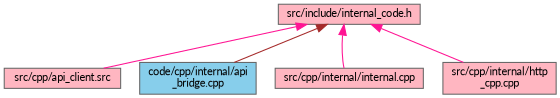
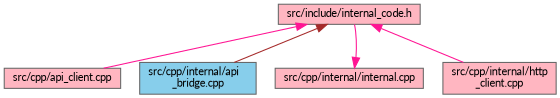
edge "src/cpp/internal/internal.cpp" -> "src/include/internal_code.h": reversed
node "src/cpp/api_client.src": label "src/cpp/api_client.src" -> "src/cpp/api_client.cpp"
node "code/cpp/internal/api _bridge.cpp": label "code/cpp/internal/api _bridge.cpp" -> "src/cpp/internal/api _bridge.cpp"
node "src/cpp/internal/http _cpp.cpp": label "src/cpp/internal/http _cpp.cpp" -> "src/cpp/internal/http _client.cpp"
